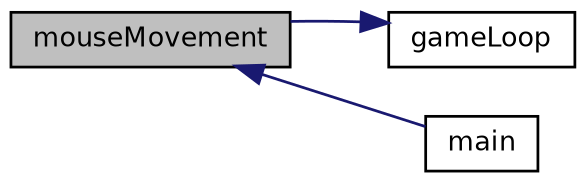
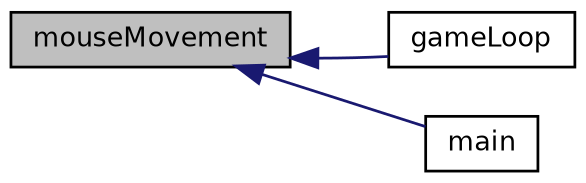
edge "mouseMovement" -> "gameLoop": reversed
